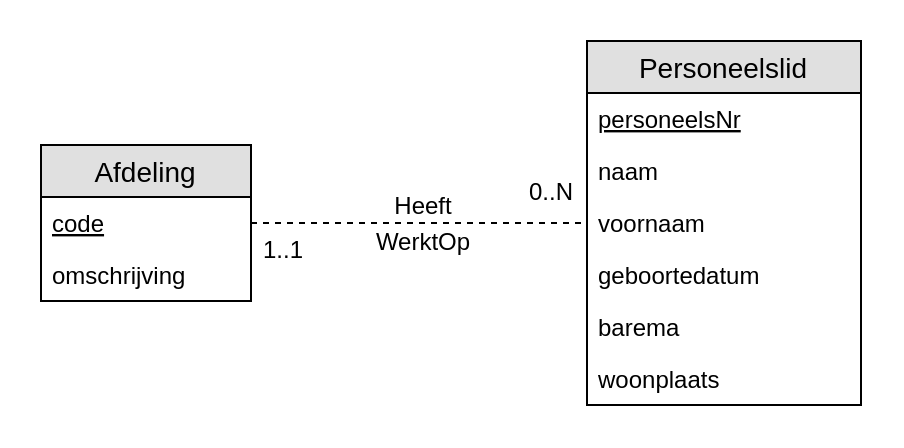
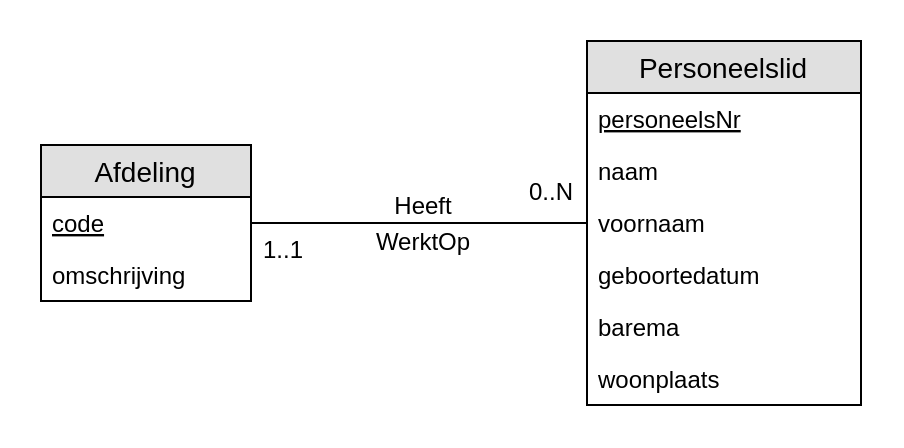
edge "Afdeling" -- "Personeelslid": style dashed -> solid
